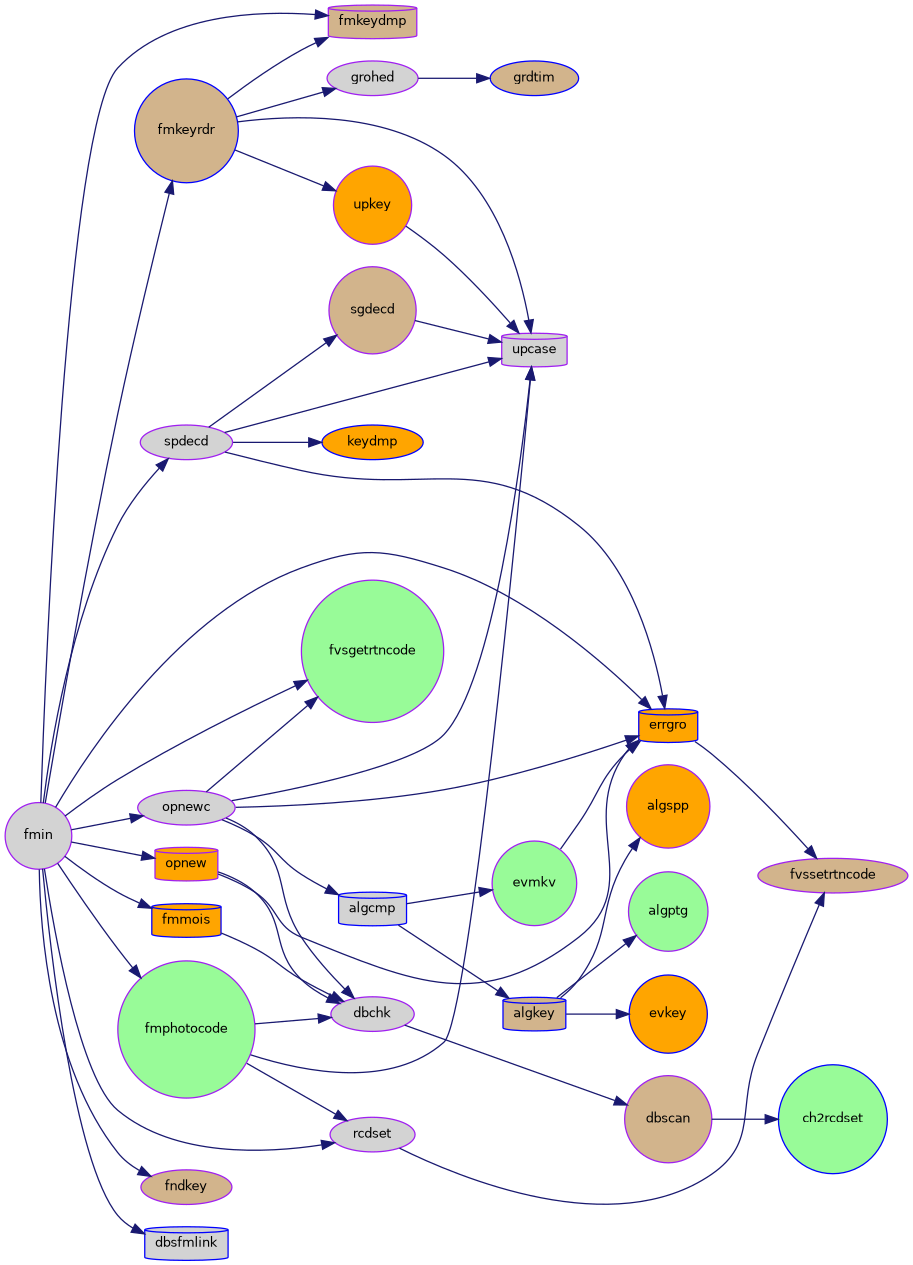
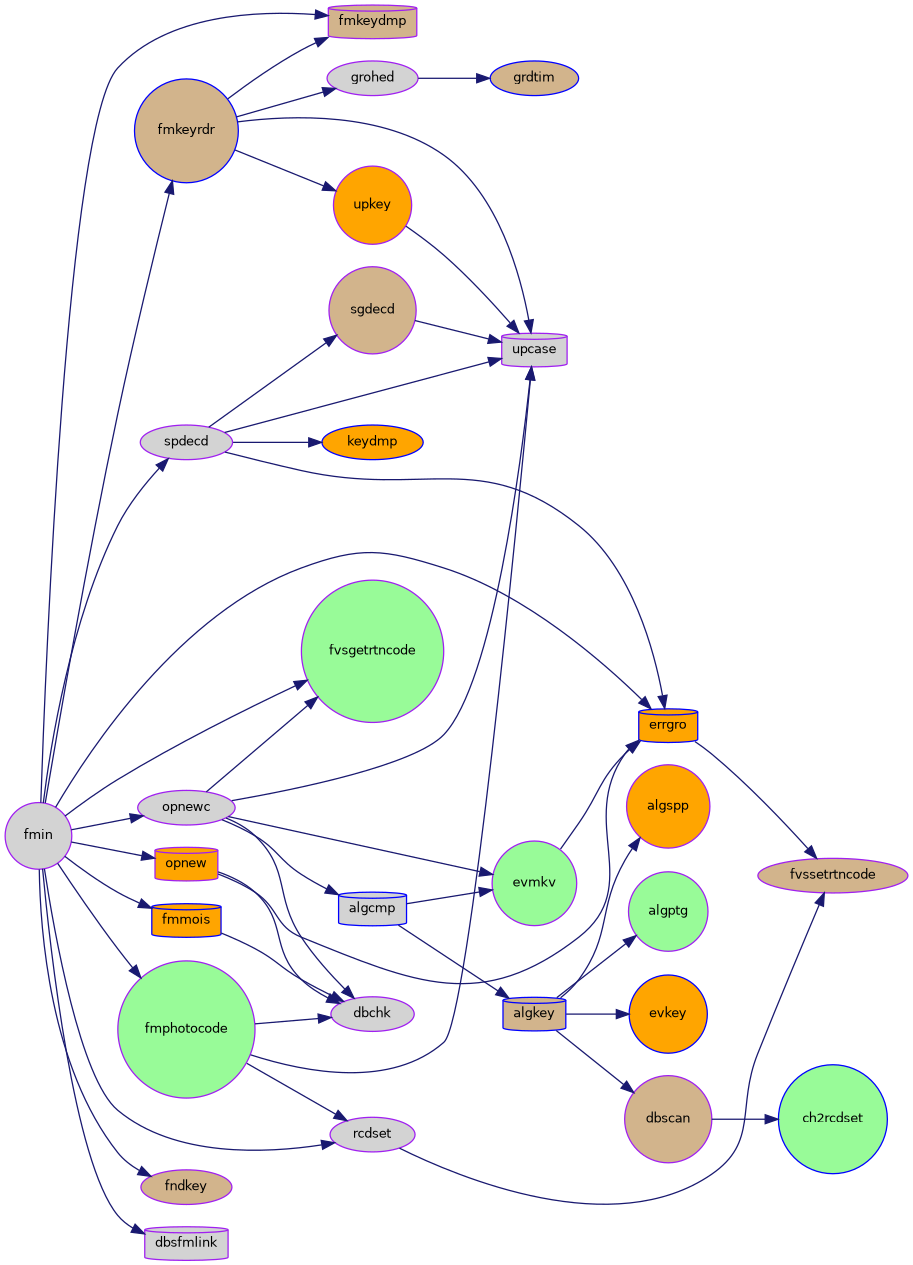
edge "opnewc" -> "errgro": now "opnewc" -> "evmkv"
edge "dbchk" -> "dbscan": now "algkey" -> "dbscan"
node "dbsfmlink": color blue -> purple
